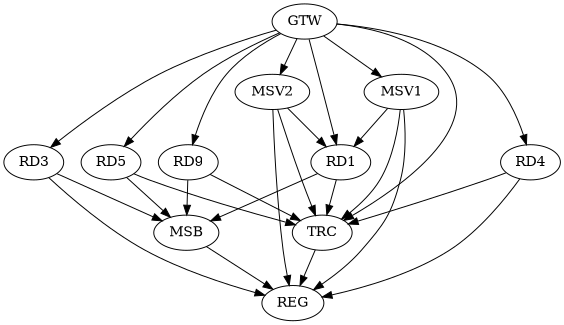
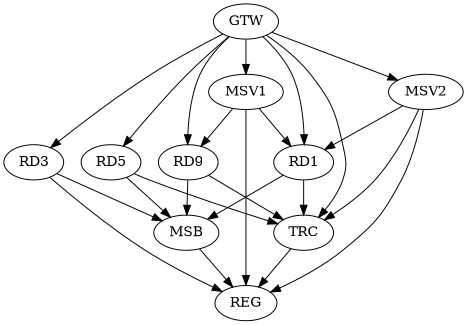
node "RD4": removed
edge "MSV1" -> "TRC": now "MSV1" -> "RD9"
